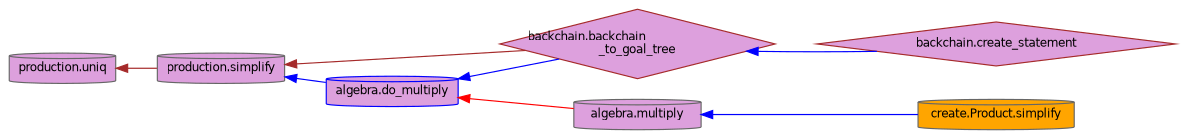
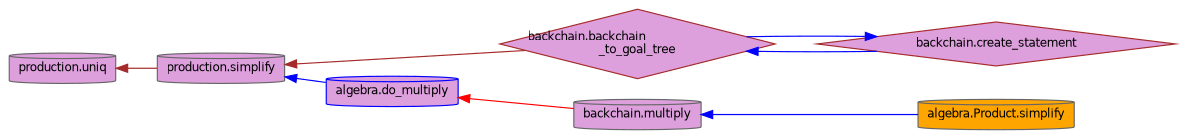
edge "backchain.backchain _to_goal_tree" -> "algebra.do_multiply": now "backchain.backchain _to_goal_tree" -> "backchain.create_statement"
node "algebra.multiply": label "algebra.multiply" -> "backchain.multiply"
node "create.Product.simplify": label "create.Product.simplify" -> "algebra.Product.simplify"
